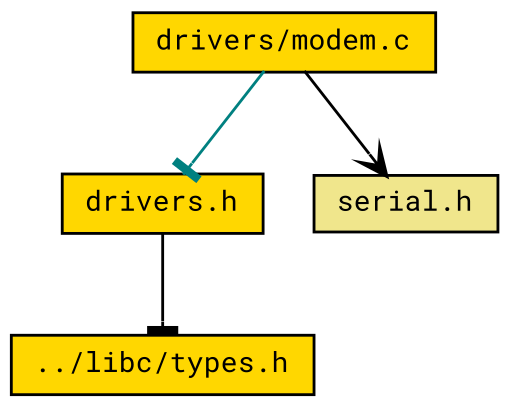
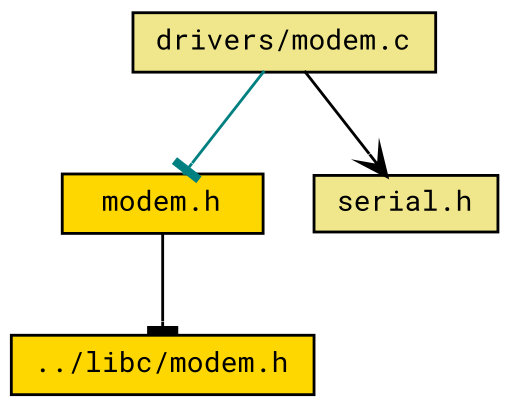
node "drivers/modem.c": fillcolor gold -> khaki
node "drivers.h": label "drivers.h" -> "modem.h"
node "../libc/types.h": label "../libc/types.h" -> "../libc/modem.h"
